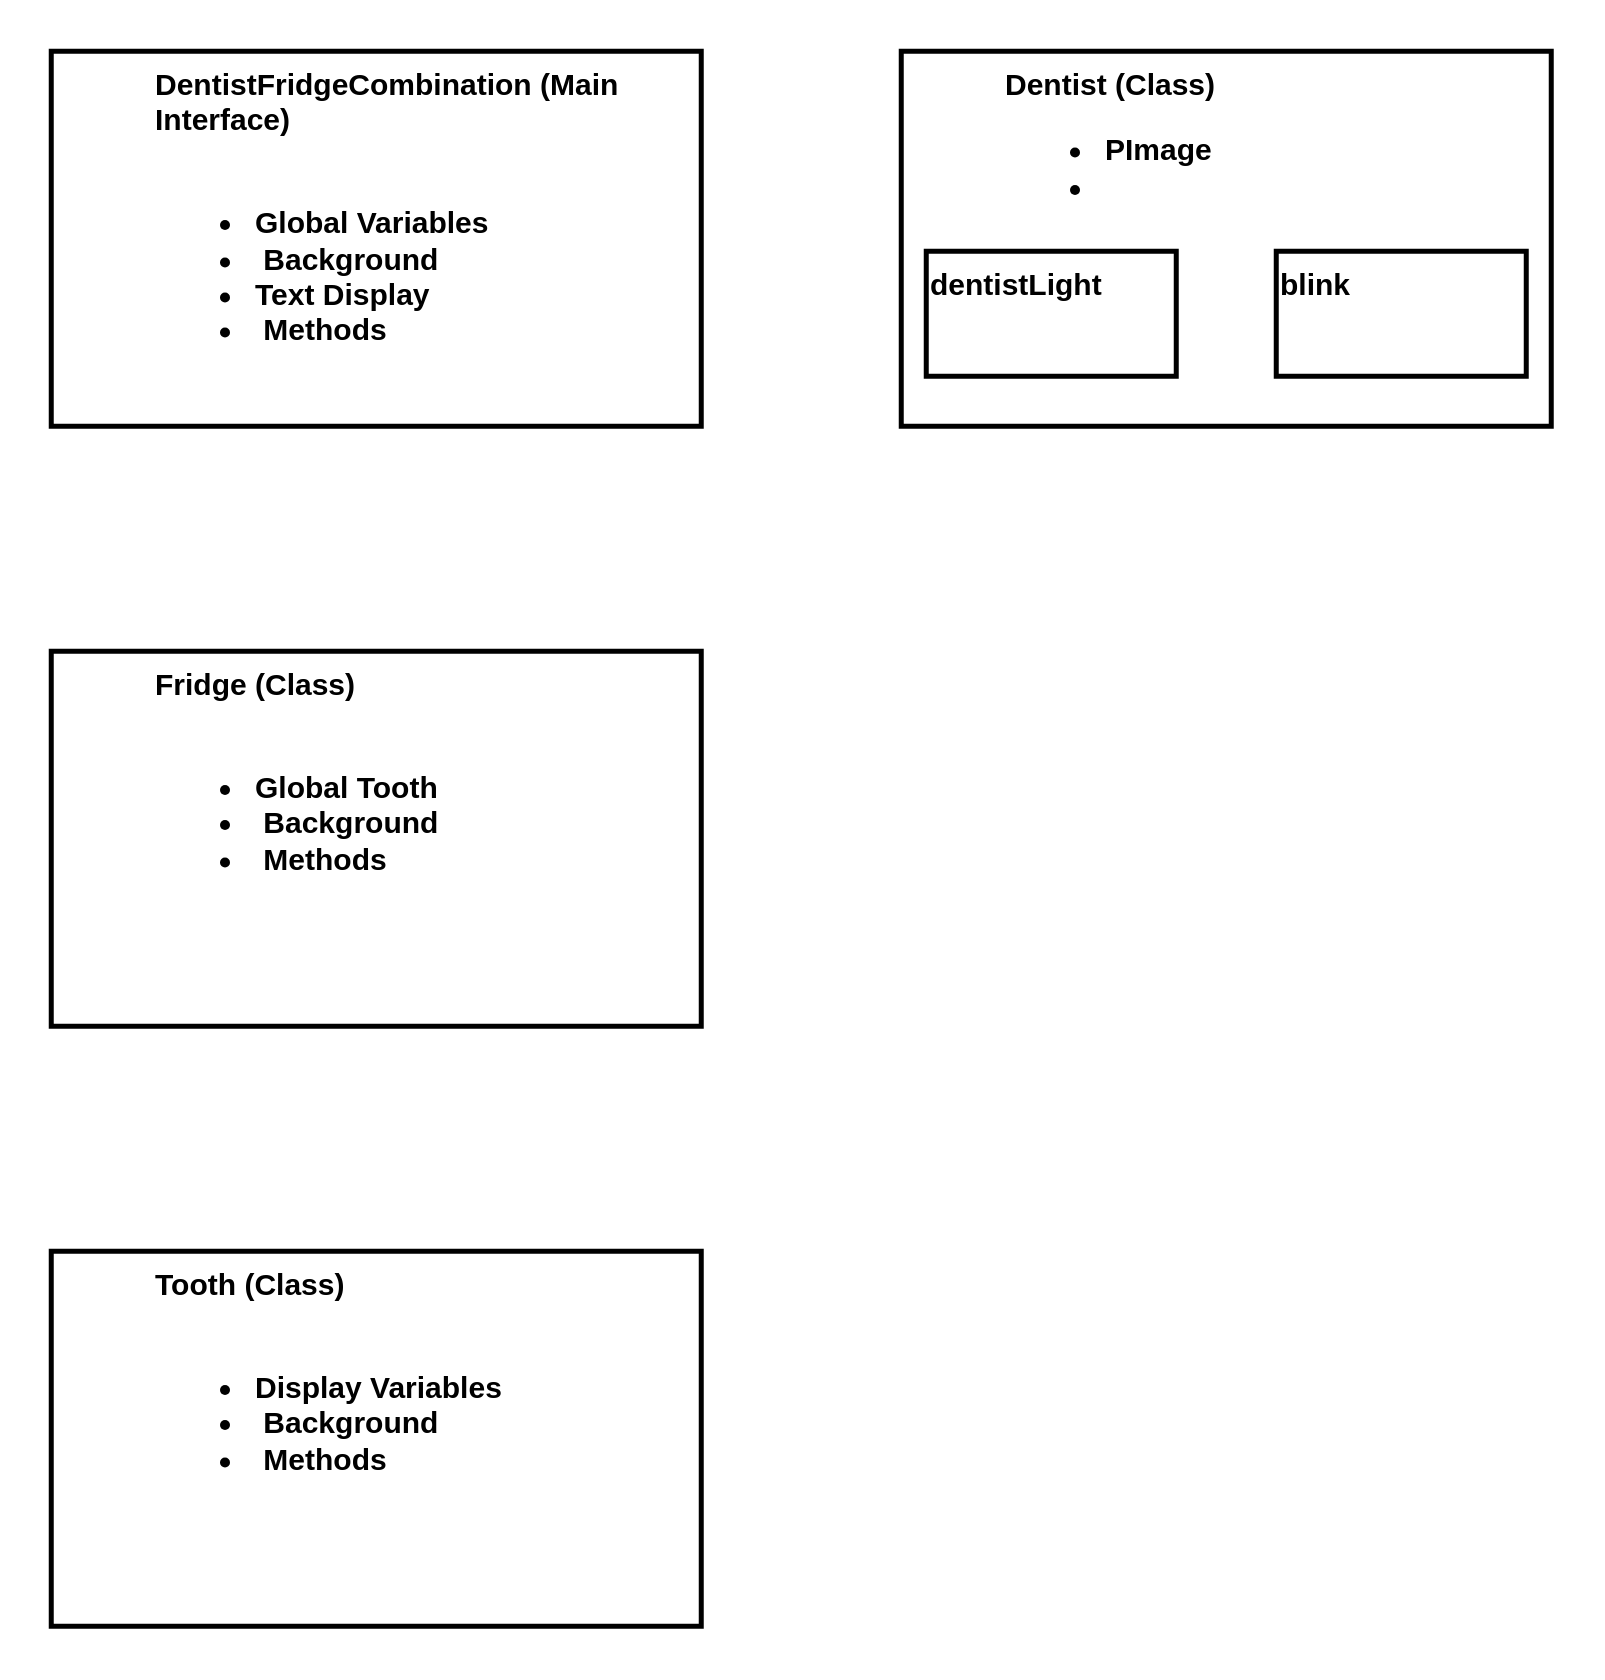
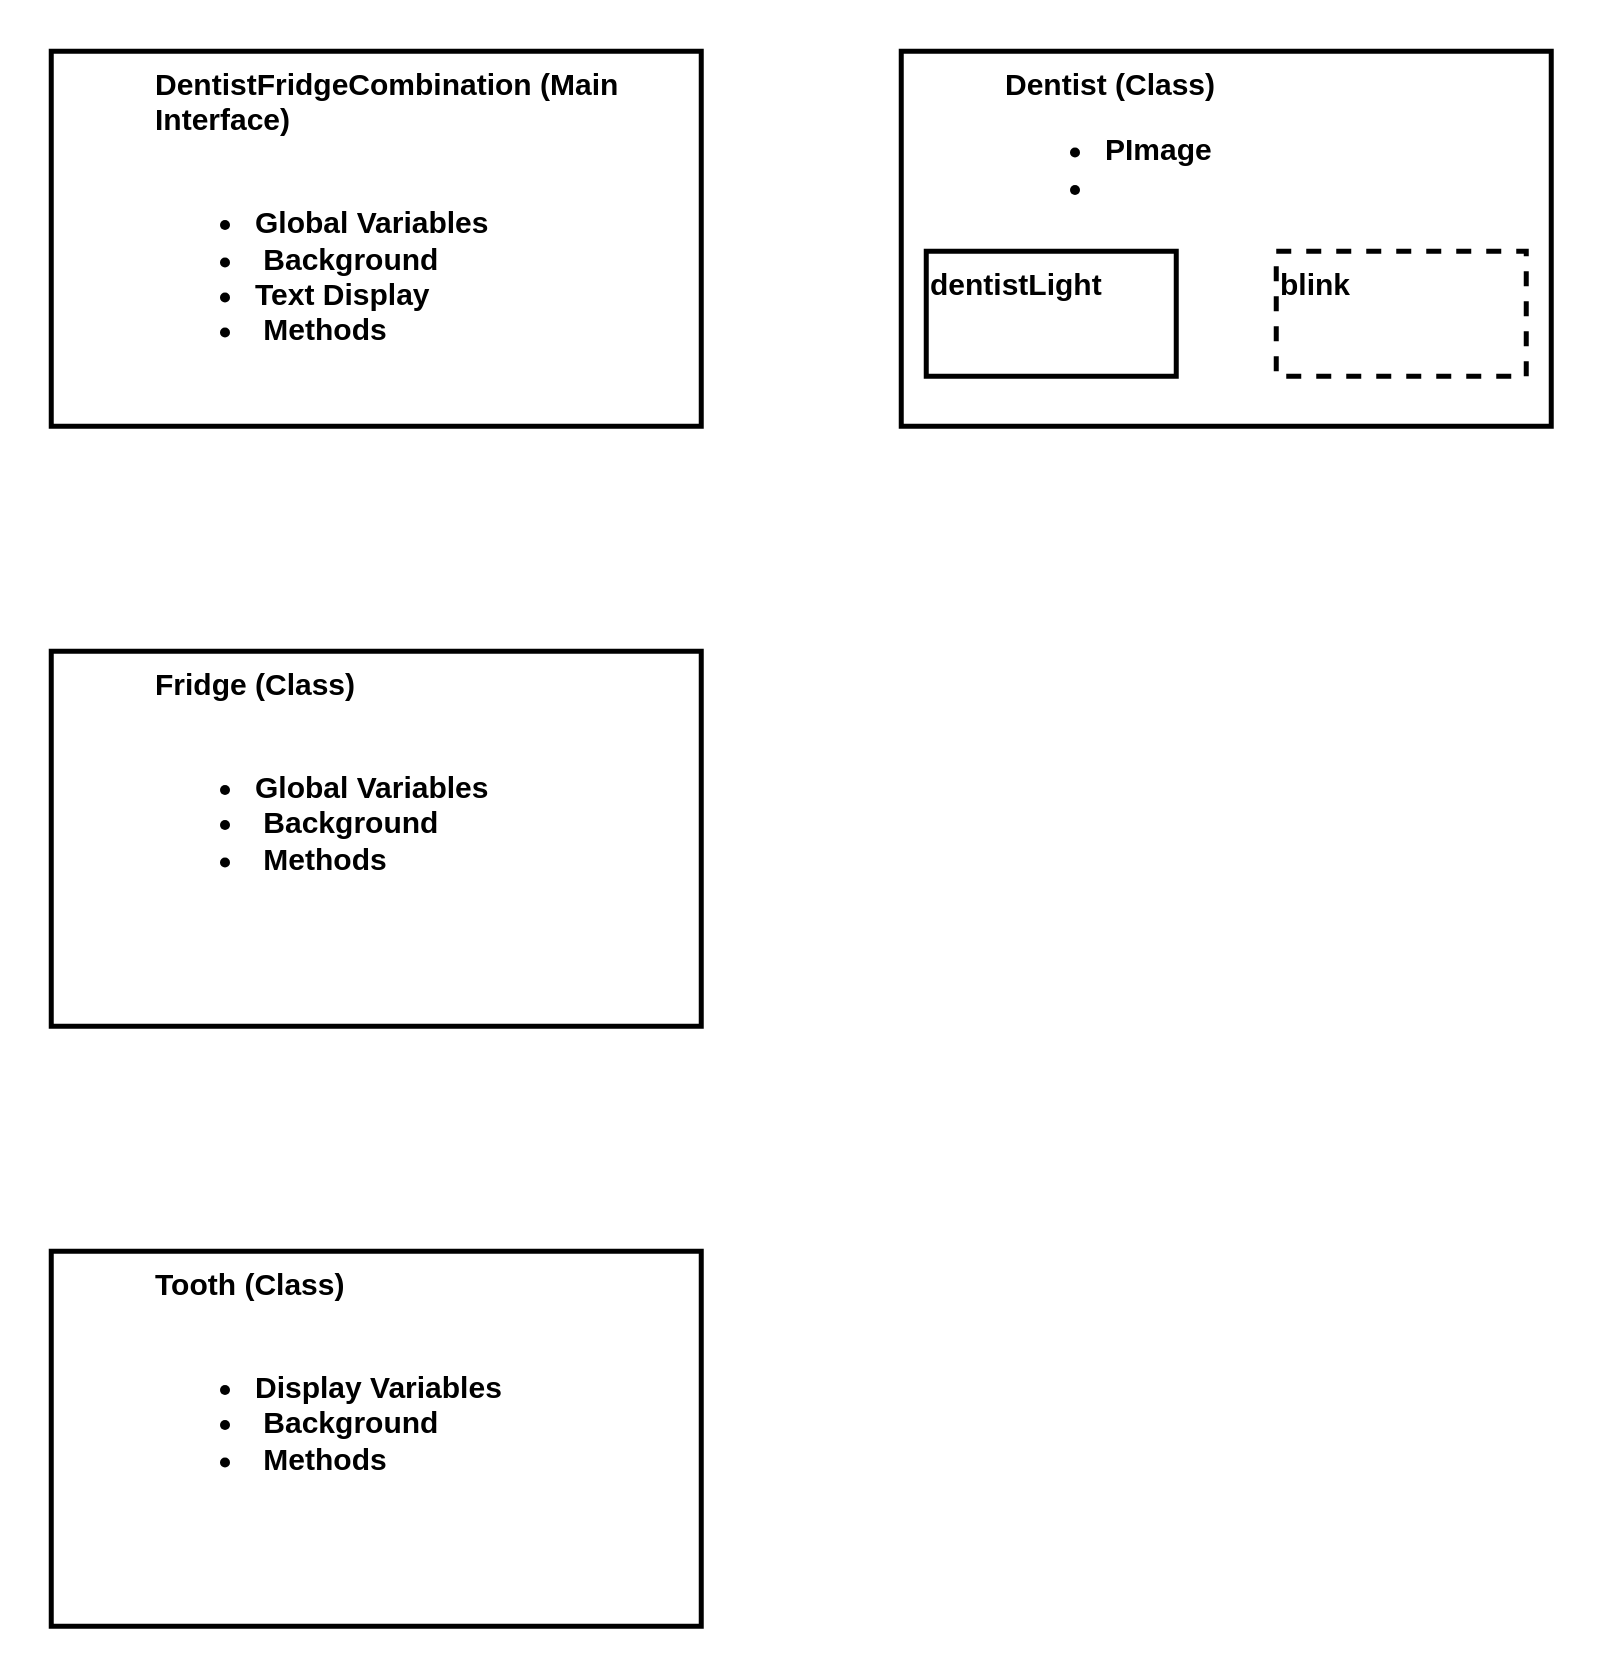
node "blink": style solid -> dashed
node "Fridge (Class) Global Tooth Background Methods": label "Fridge (Class) Global Tooth Background Methods" -> "Fridge (Class) Global Variables Background Methods"
